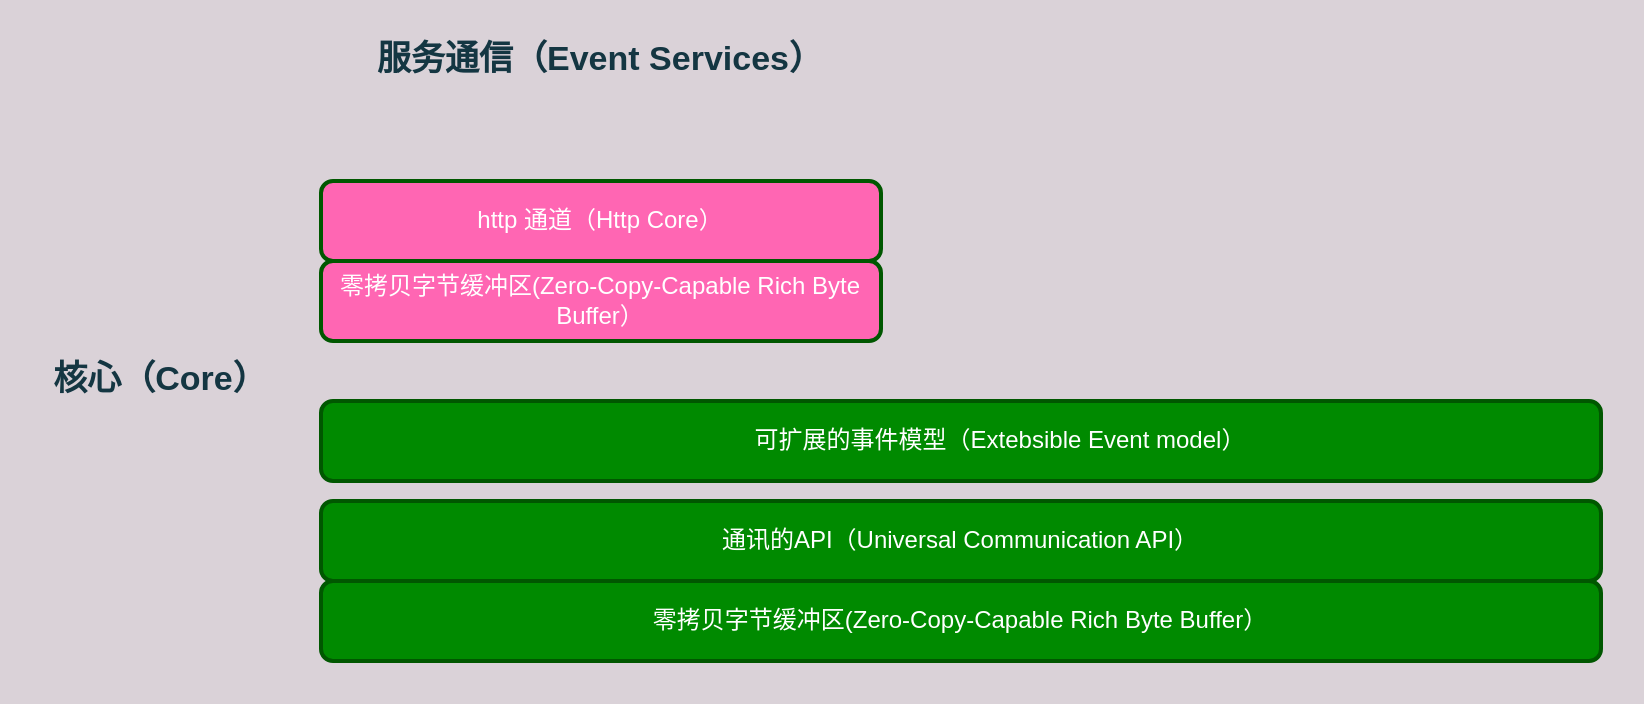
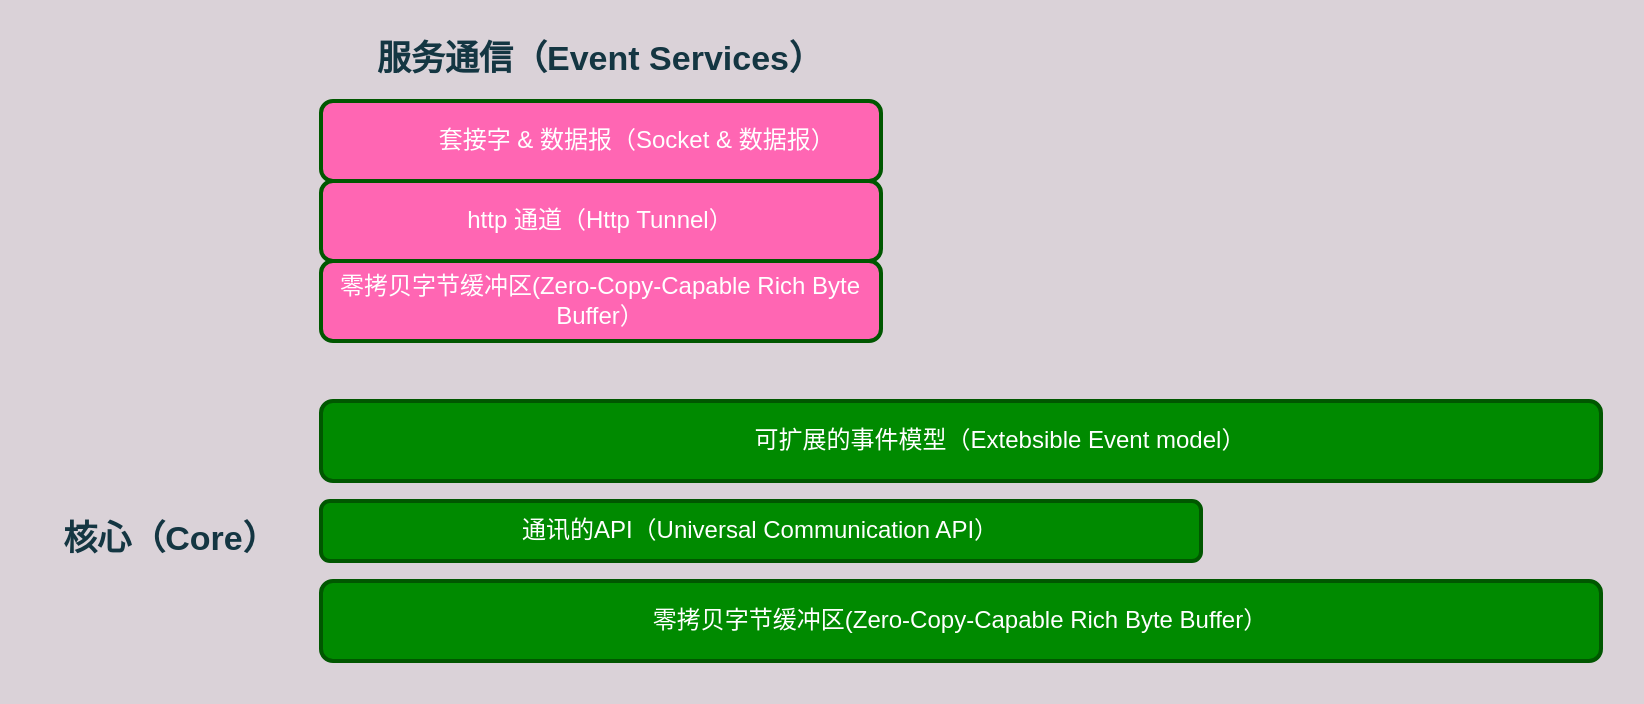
node "套接字 & 数据报（Socket & 数据报）": added
node "http 通道（Http Core）": label "http 通道（Http Core）" -> "http 通道（Http Tunnel）"
node "核心（Core）": moved (161, 381) -> (171, 541)
node "通讯的API（Universal Communication API）": size 1280x80 -> 880x60
